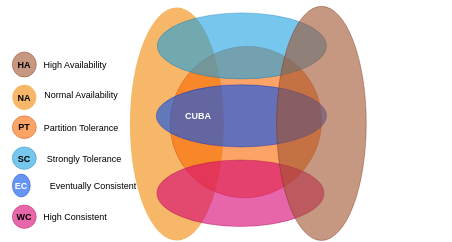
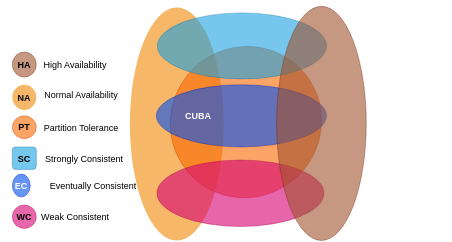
node "SC": shape ellipse -> rounded rectangle
node "Strongly Tolerance": label "Strongly Tolerance" -> "Strongly Consistent"
node "High Consistent": label "High Consistent" -> "Weak Consistent"
